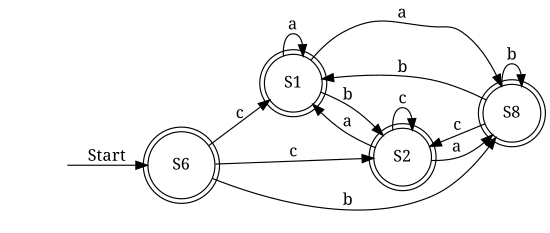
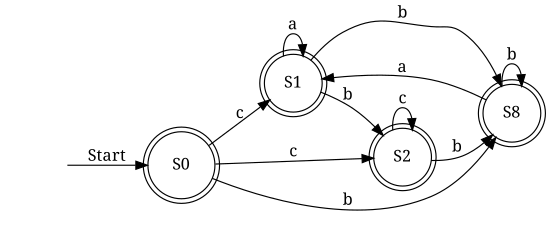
edge "S1" -> "S8": label "a" -> "b"
edge "S8" -> "S1": label "b" -> "a"
edge "S2" -> "S1": removed, label "a"
edge "S8" -> "S2": removed, label "c"
edge "S2" -> "S8": label "a" -> "b"
node "S6": label "S6" -> "S0"
